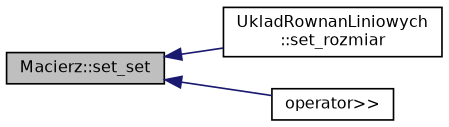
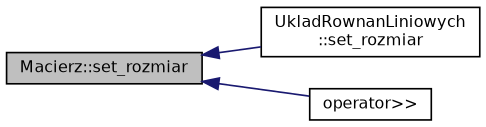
node "Macierz::set_set": label "Macierz::set_set" -> "Macierz::set_rozmiar"
